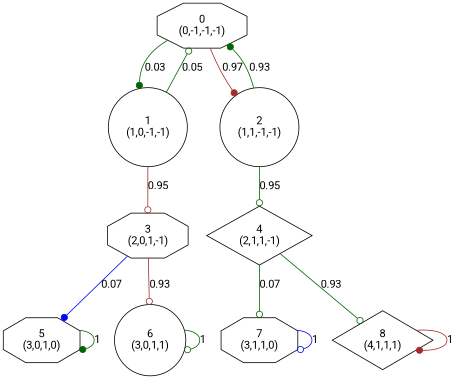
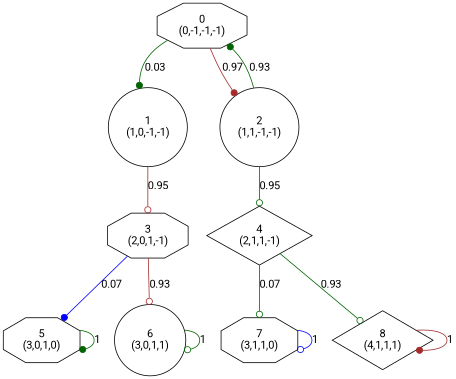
edge "1 (1,0,-1,-1)" -> "0 (0,-1,-1,-1)": removed, label "0.05"
